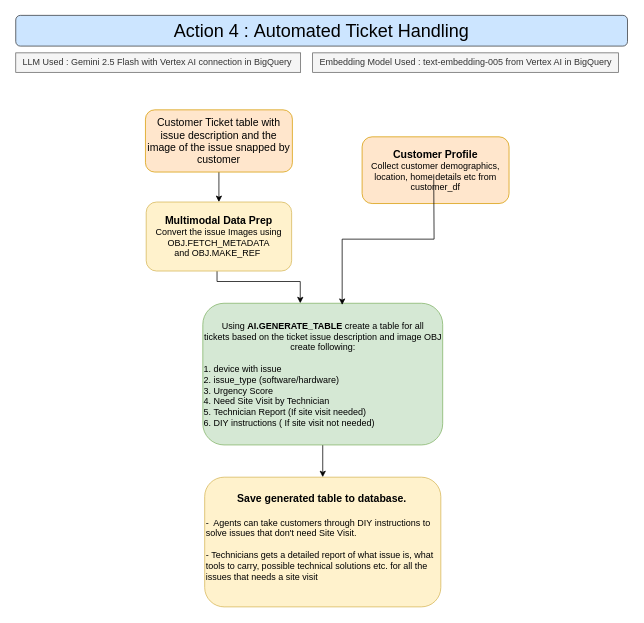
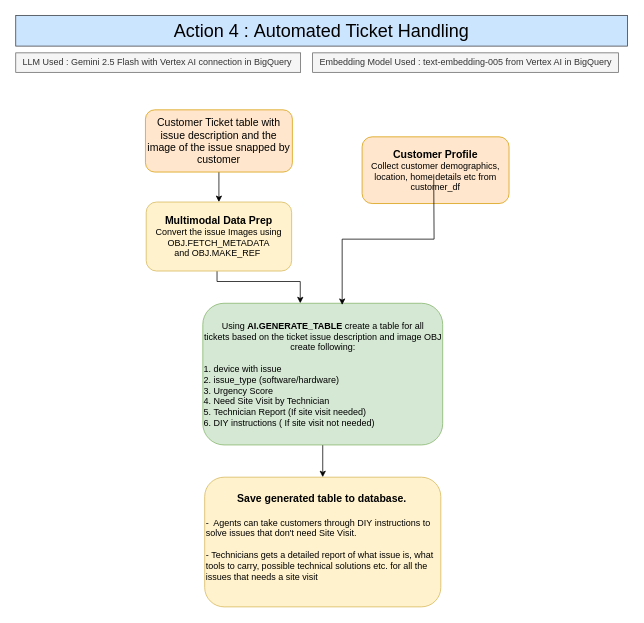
node "Action 4 : Automated Ticket Handling": shape rounded rectangle -> rectangle
